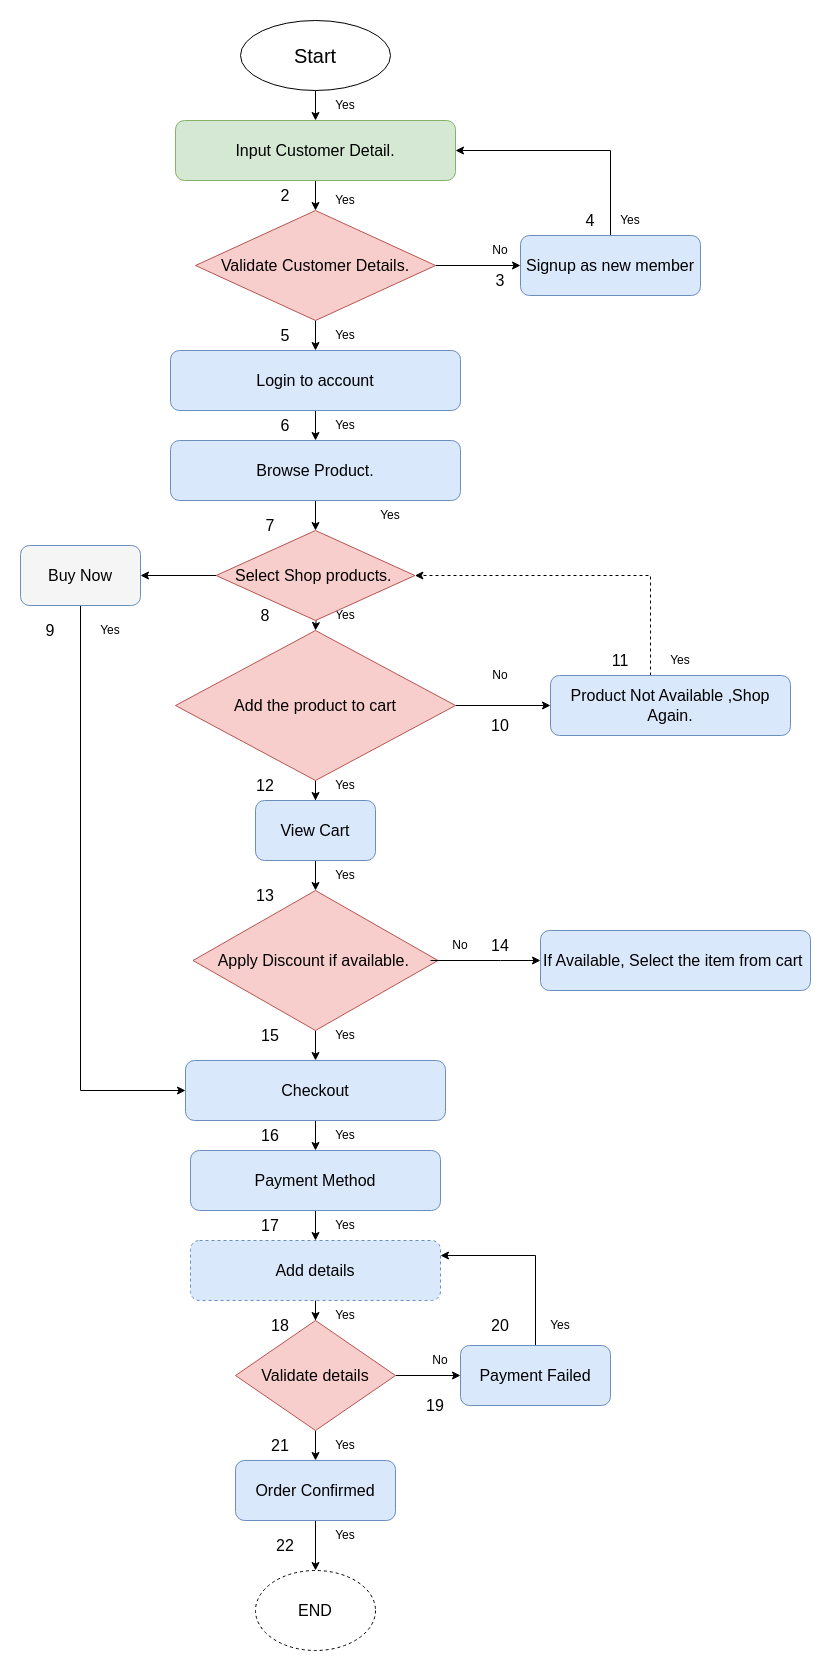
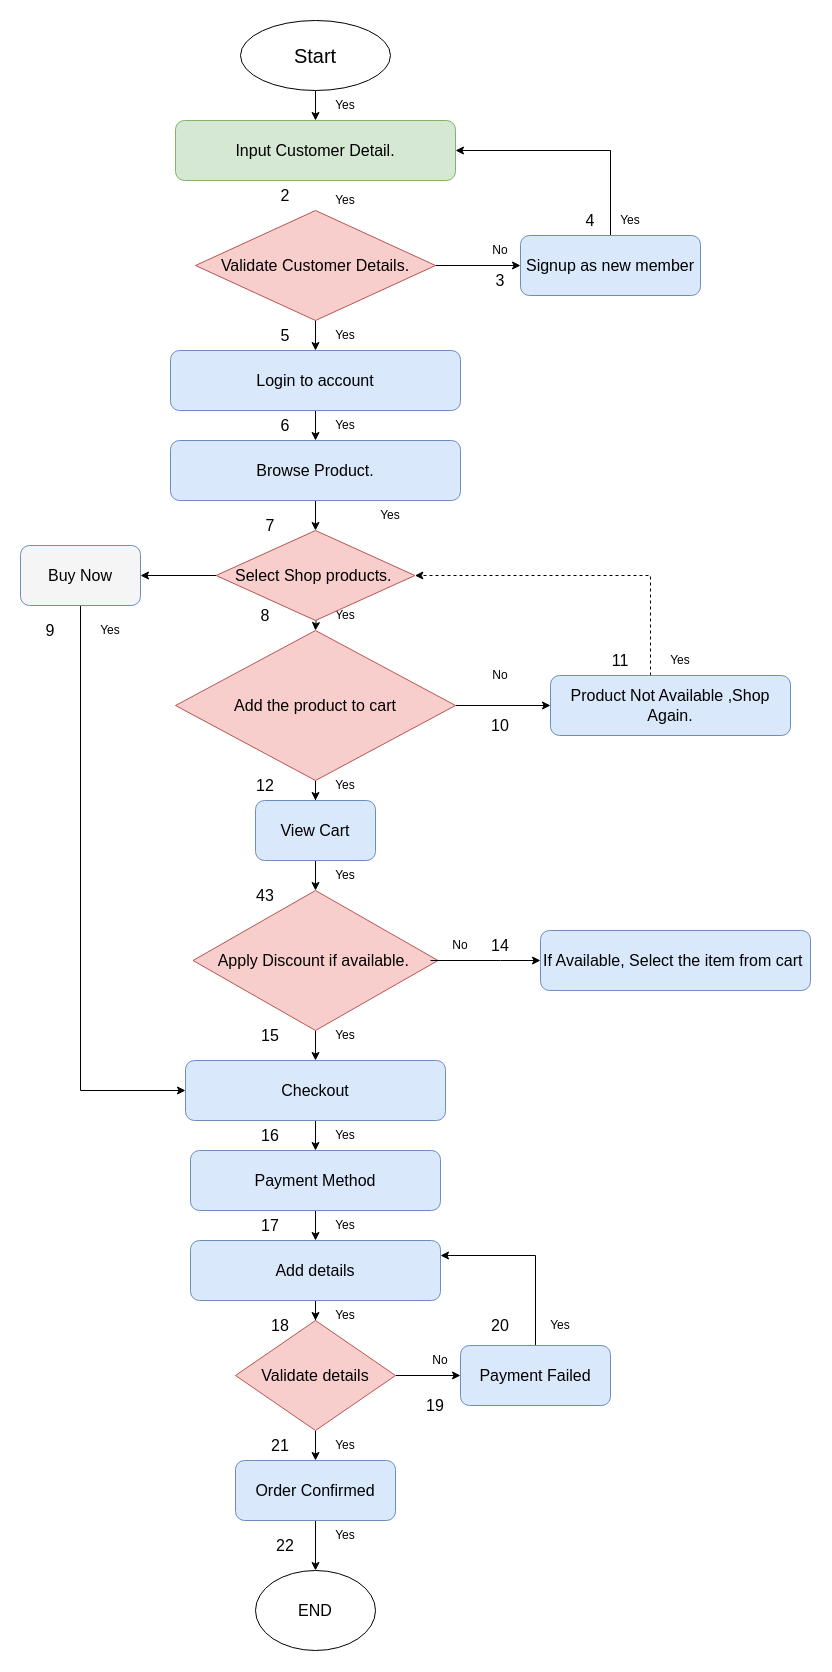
edge "Input Customer Detail." -> "Validate Customer Details.": removed
node "13": label "13" -> "43"
node "Add details": style dashed -> solid
node "END": style dashed -> solid
